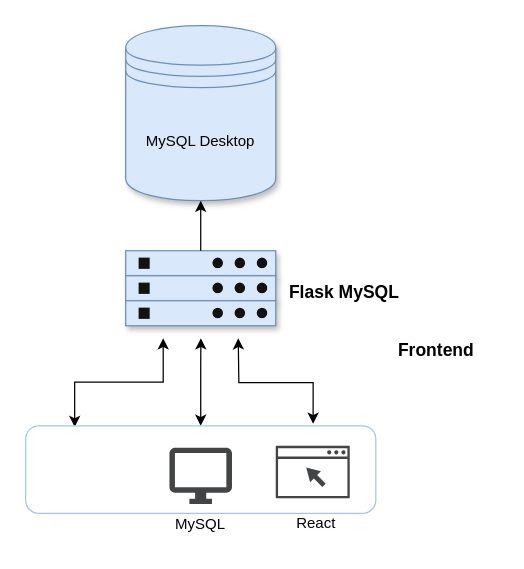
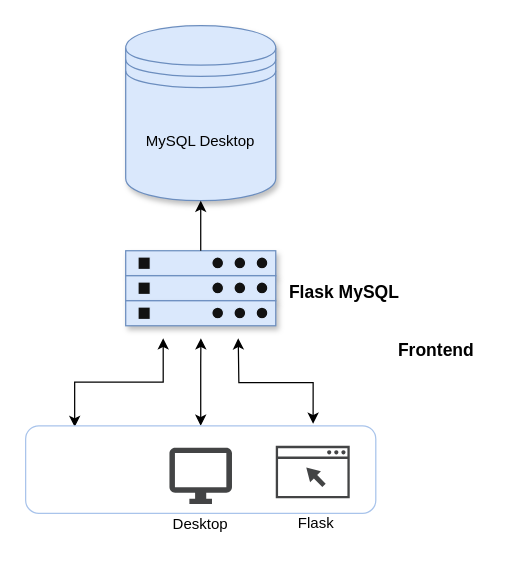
node "MySQL": label "MySQL" -> "Desktop"
node "React": label "React" -> "Flask"
